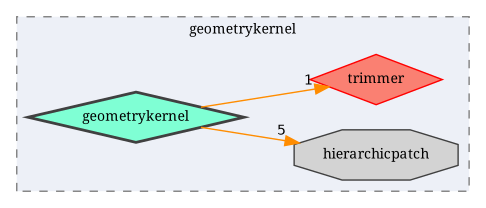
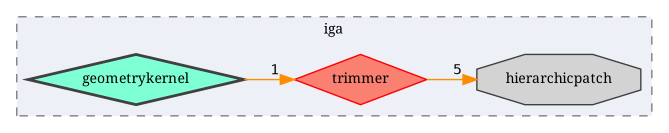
cluster "geometrykernel": label "geometrykernel" -> "iga"
edge "geometrykernel" -> "hierarchicpatch": now "trimmer" -> "hierarchicpatch"
